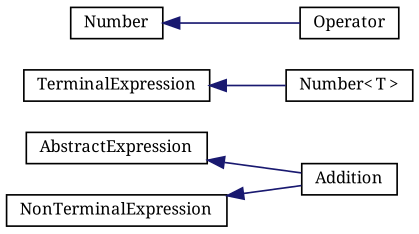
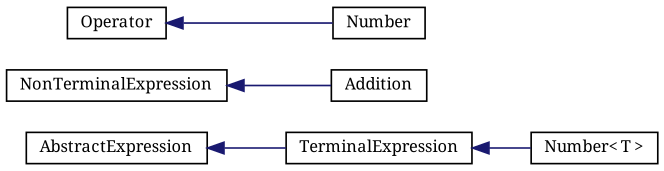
edge "Operator" -> "Number": reversed
edge "Addition" -> "AbstractExpression": now "TerminalExpression" -> "AbstractExpression"
